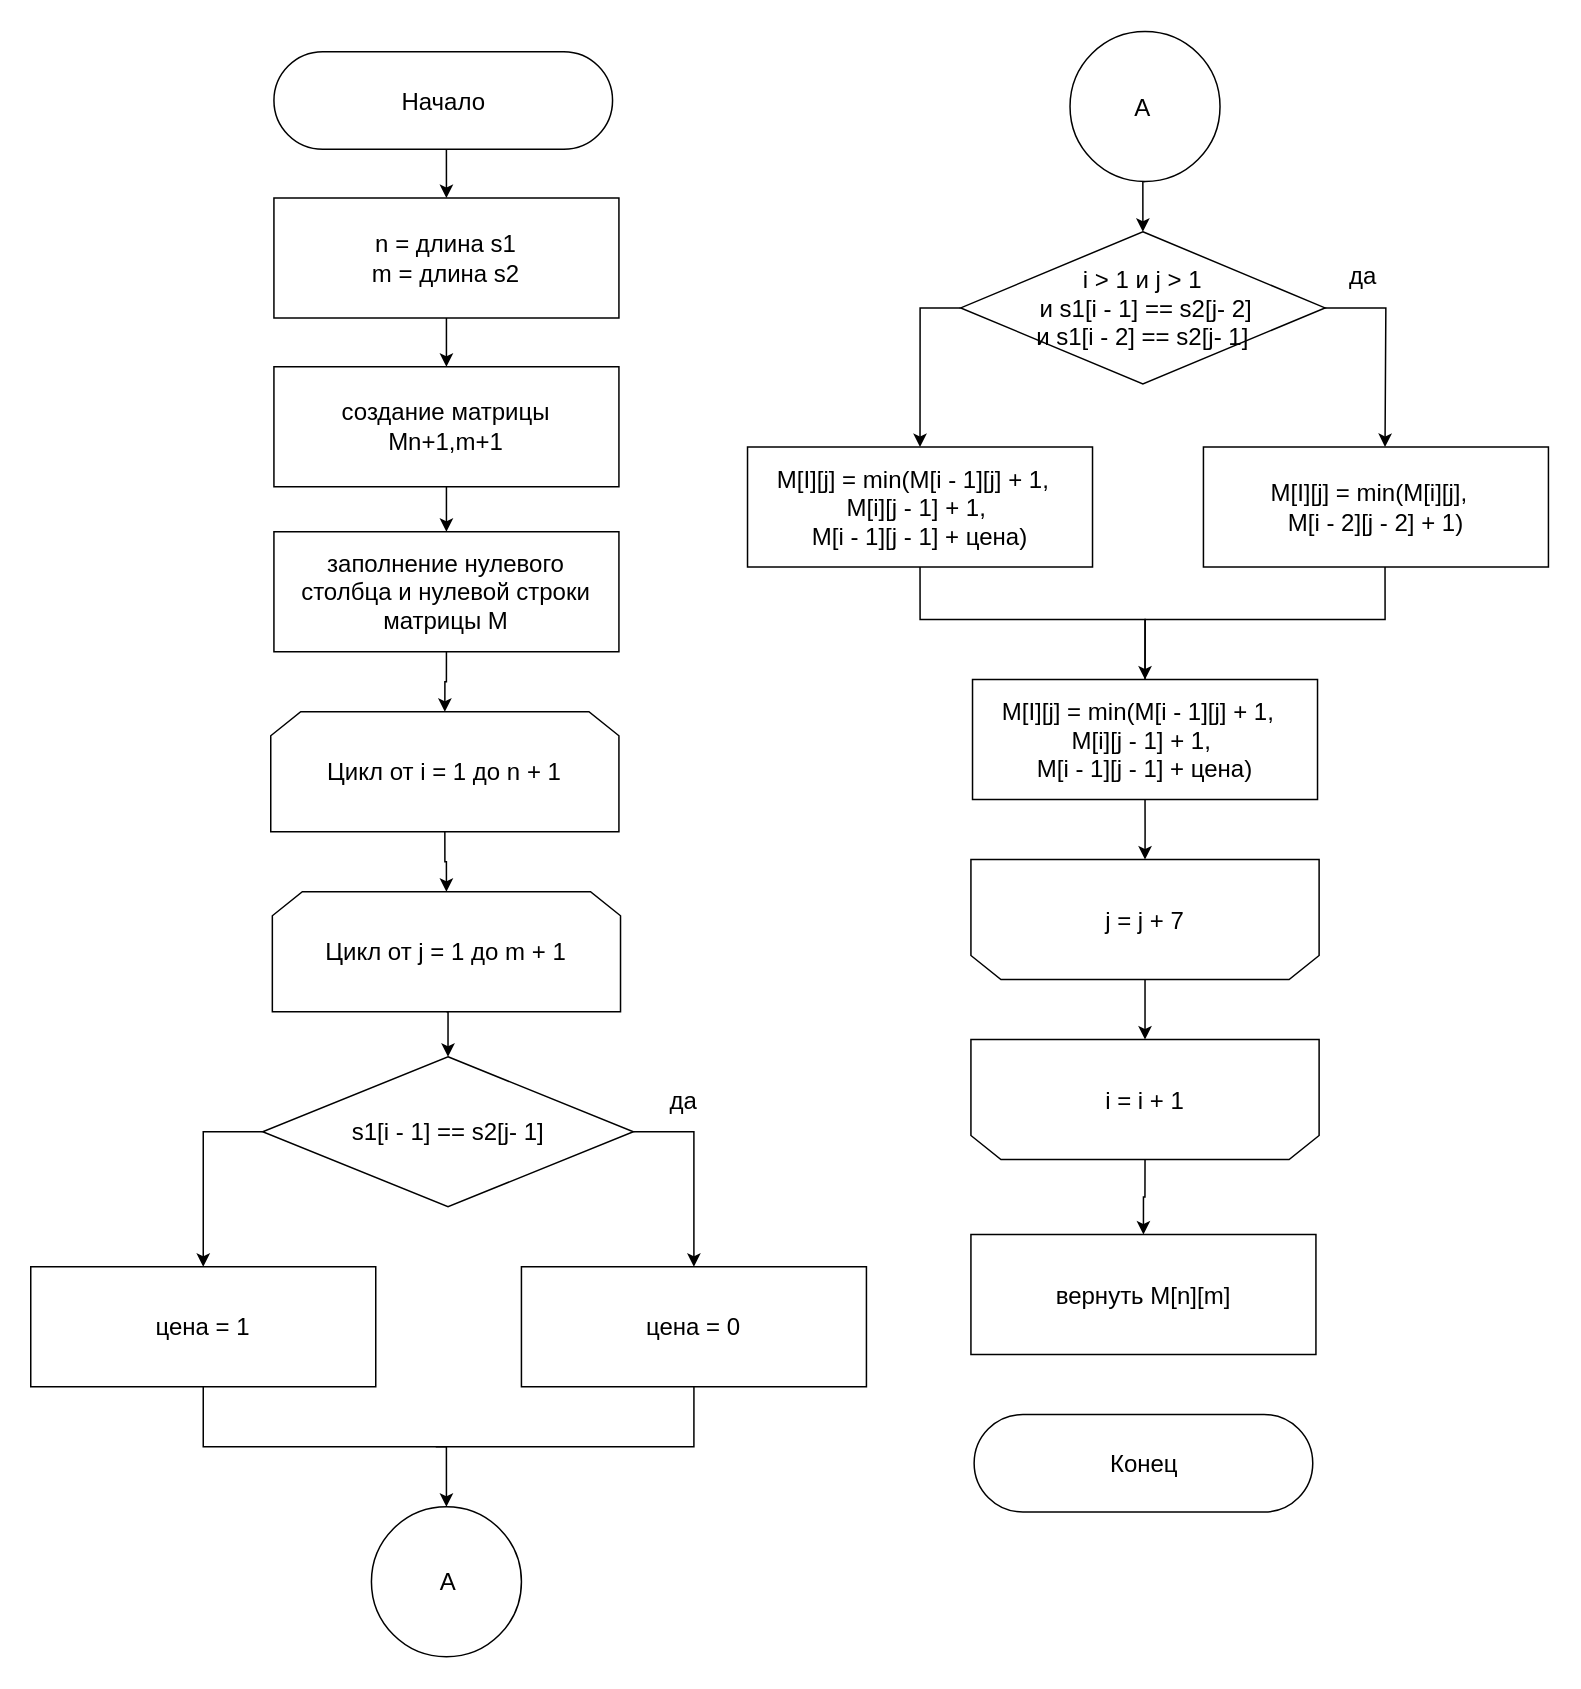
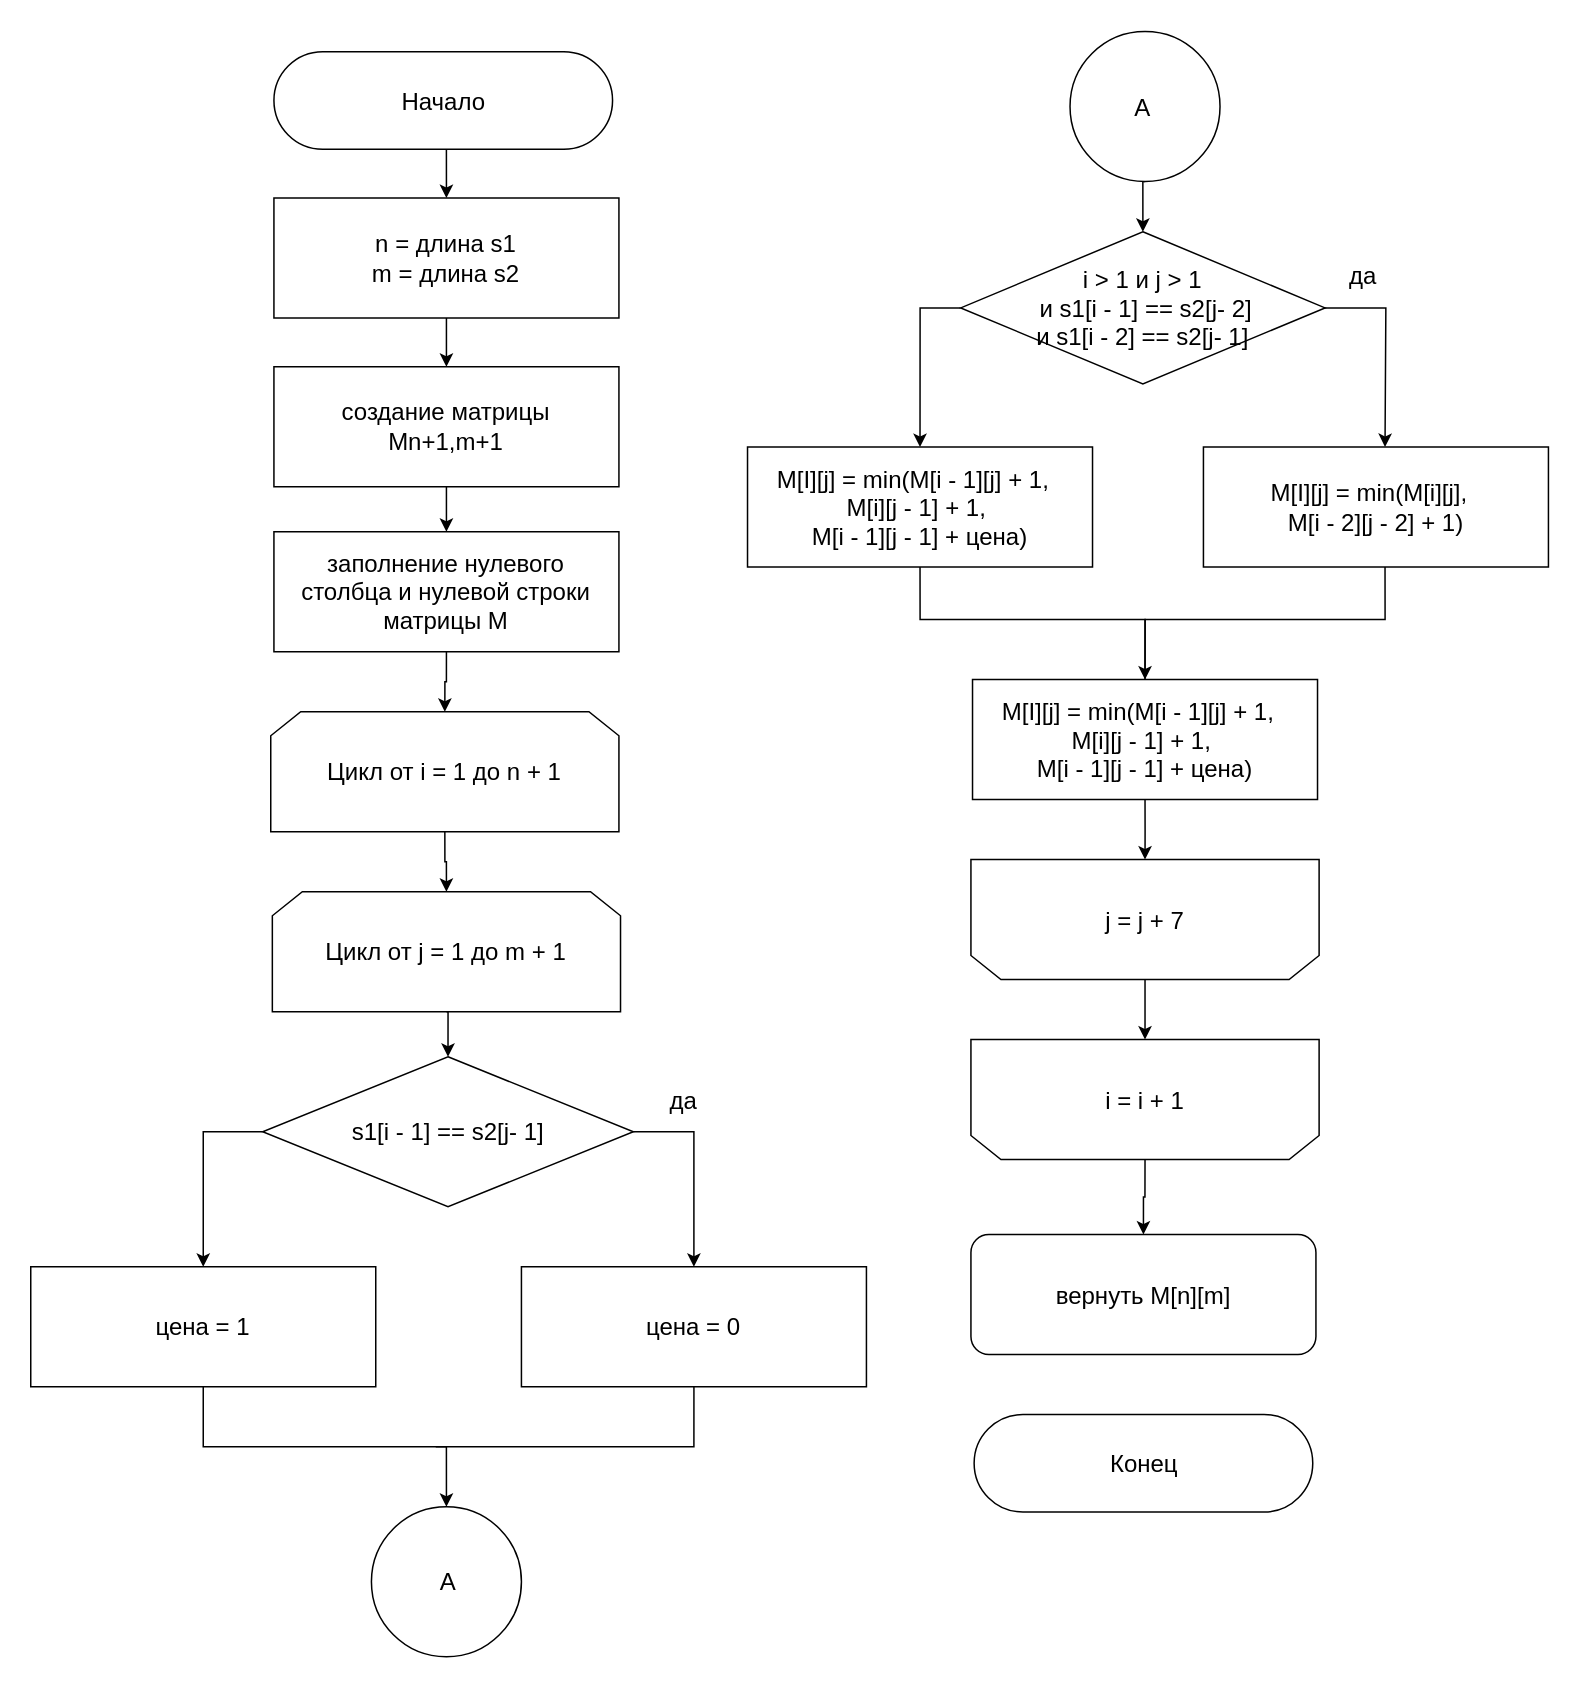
node "вернуть M[n][m]": shape rectangle -> rounded rectangle
